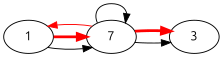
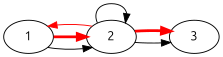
node "7": label "7" -> "2"
